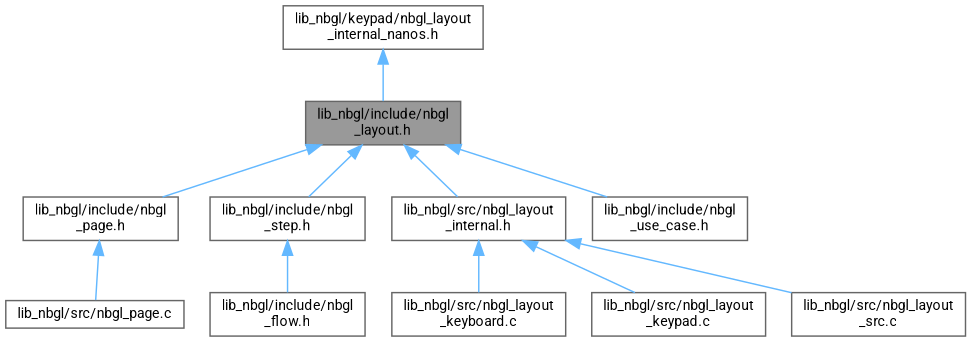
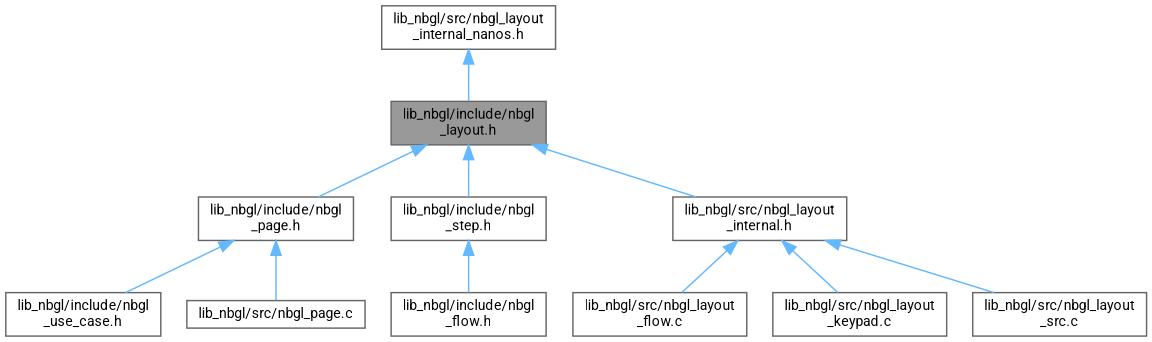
node "lib_nbgl/keypad/nbgl_layout _internal_nanos.h": label "lib_nbgl/keypad/nbgl_layout _internal_nanos.h" -> "lib_nbgl/src/nbgl_layout _internal_nanos.h"
edge "lib_nbgl/include/nbgl _use_case.h" -> "lib_nbgl/include/nbgl _layout.h": now "lib_nbgl/include/nbgl _use_case.h" -> "lib_nbgl/include/nbgl _page.h"
node "lib_nbgl/src/nbgl_layout _keyboard.c": label "lib_nbgl/src/nbgl_layout _keyboard.c" -> "lib_nbgl/src/nbgl_layout _flow.c"
